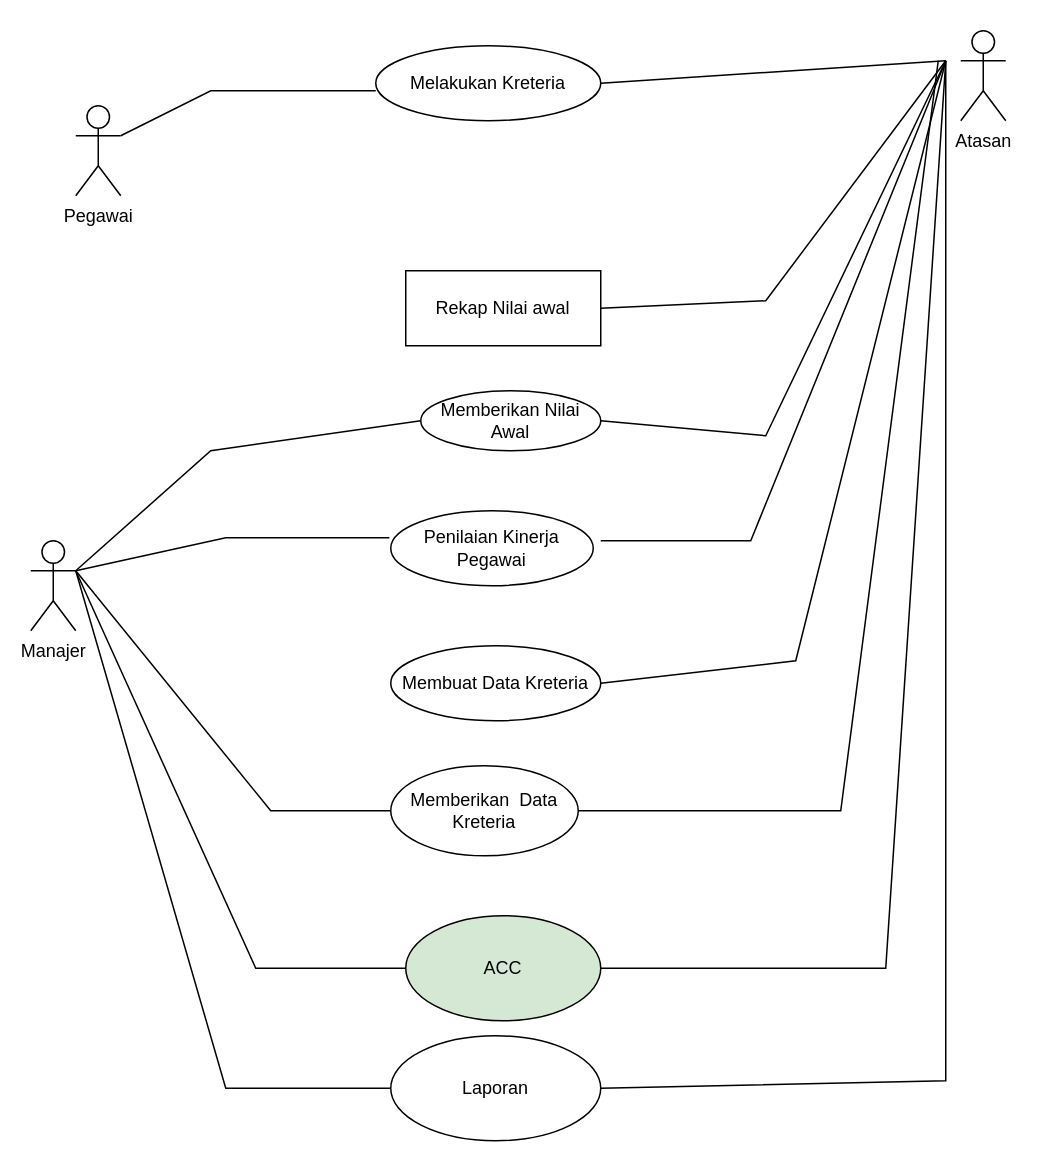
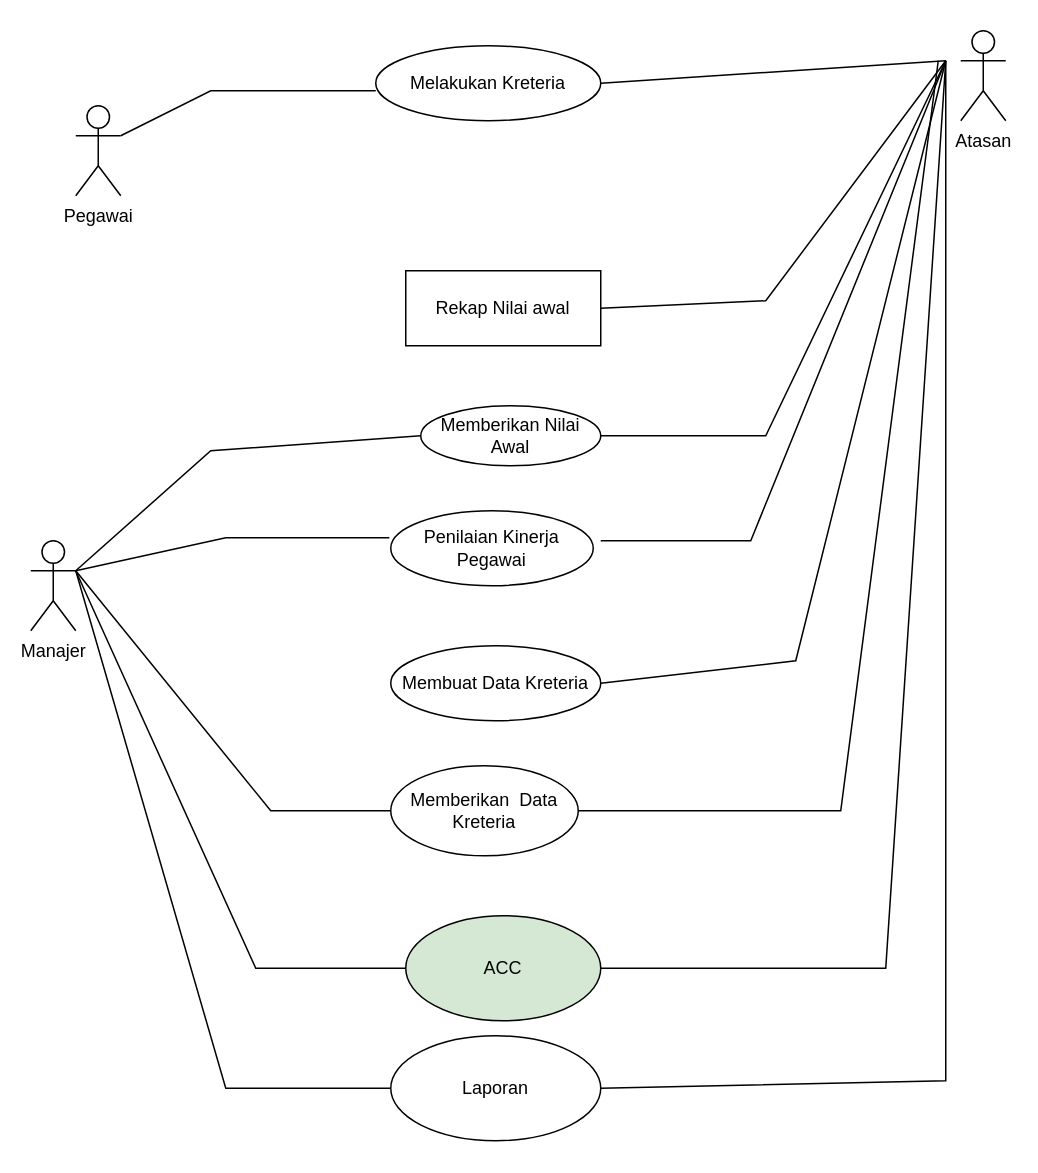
node "Memberikan Nilai Awal": moved (511, 421) -> (511, 436)
